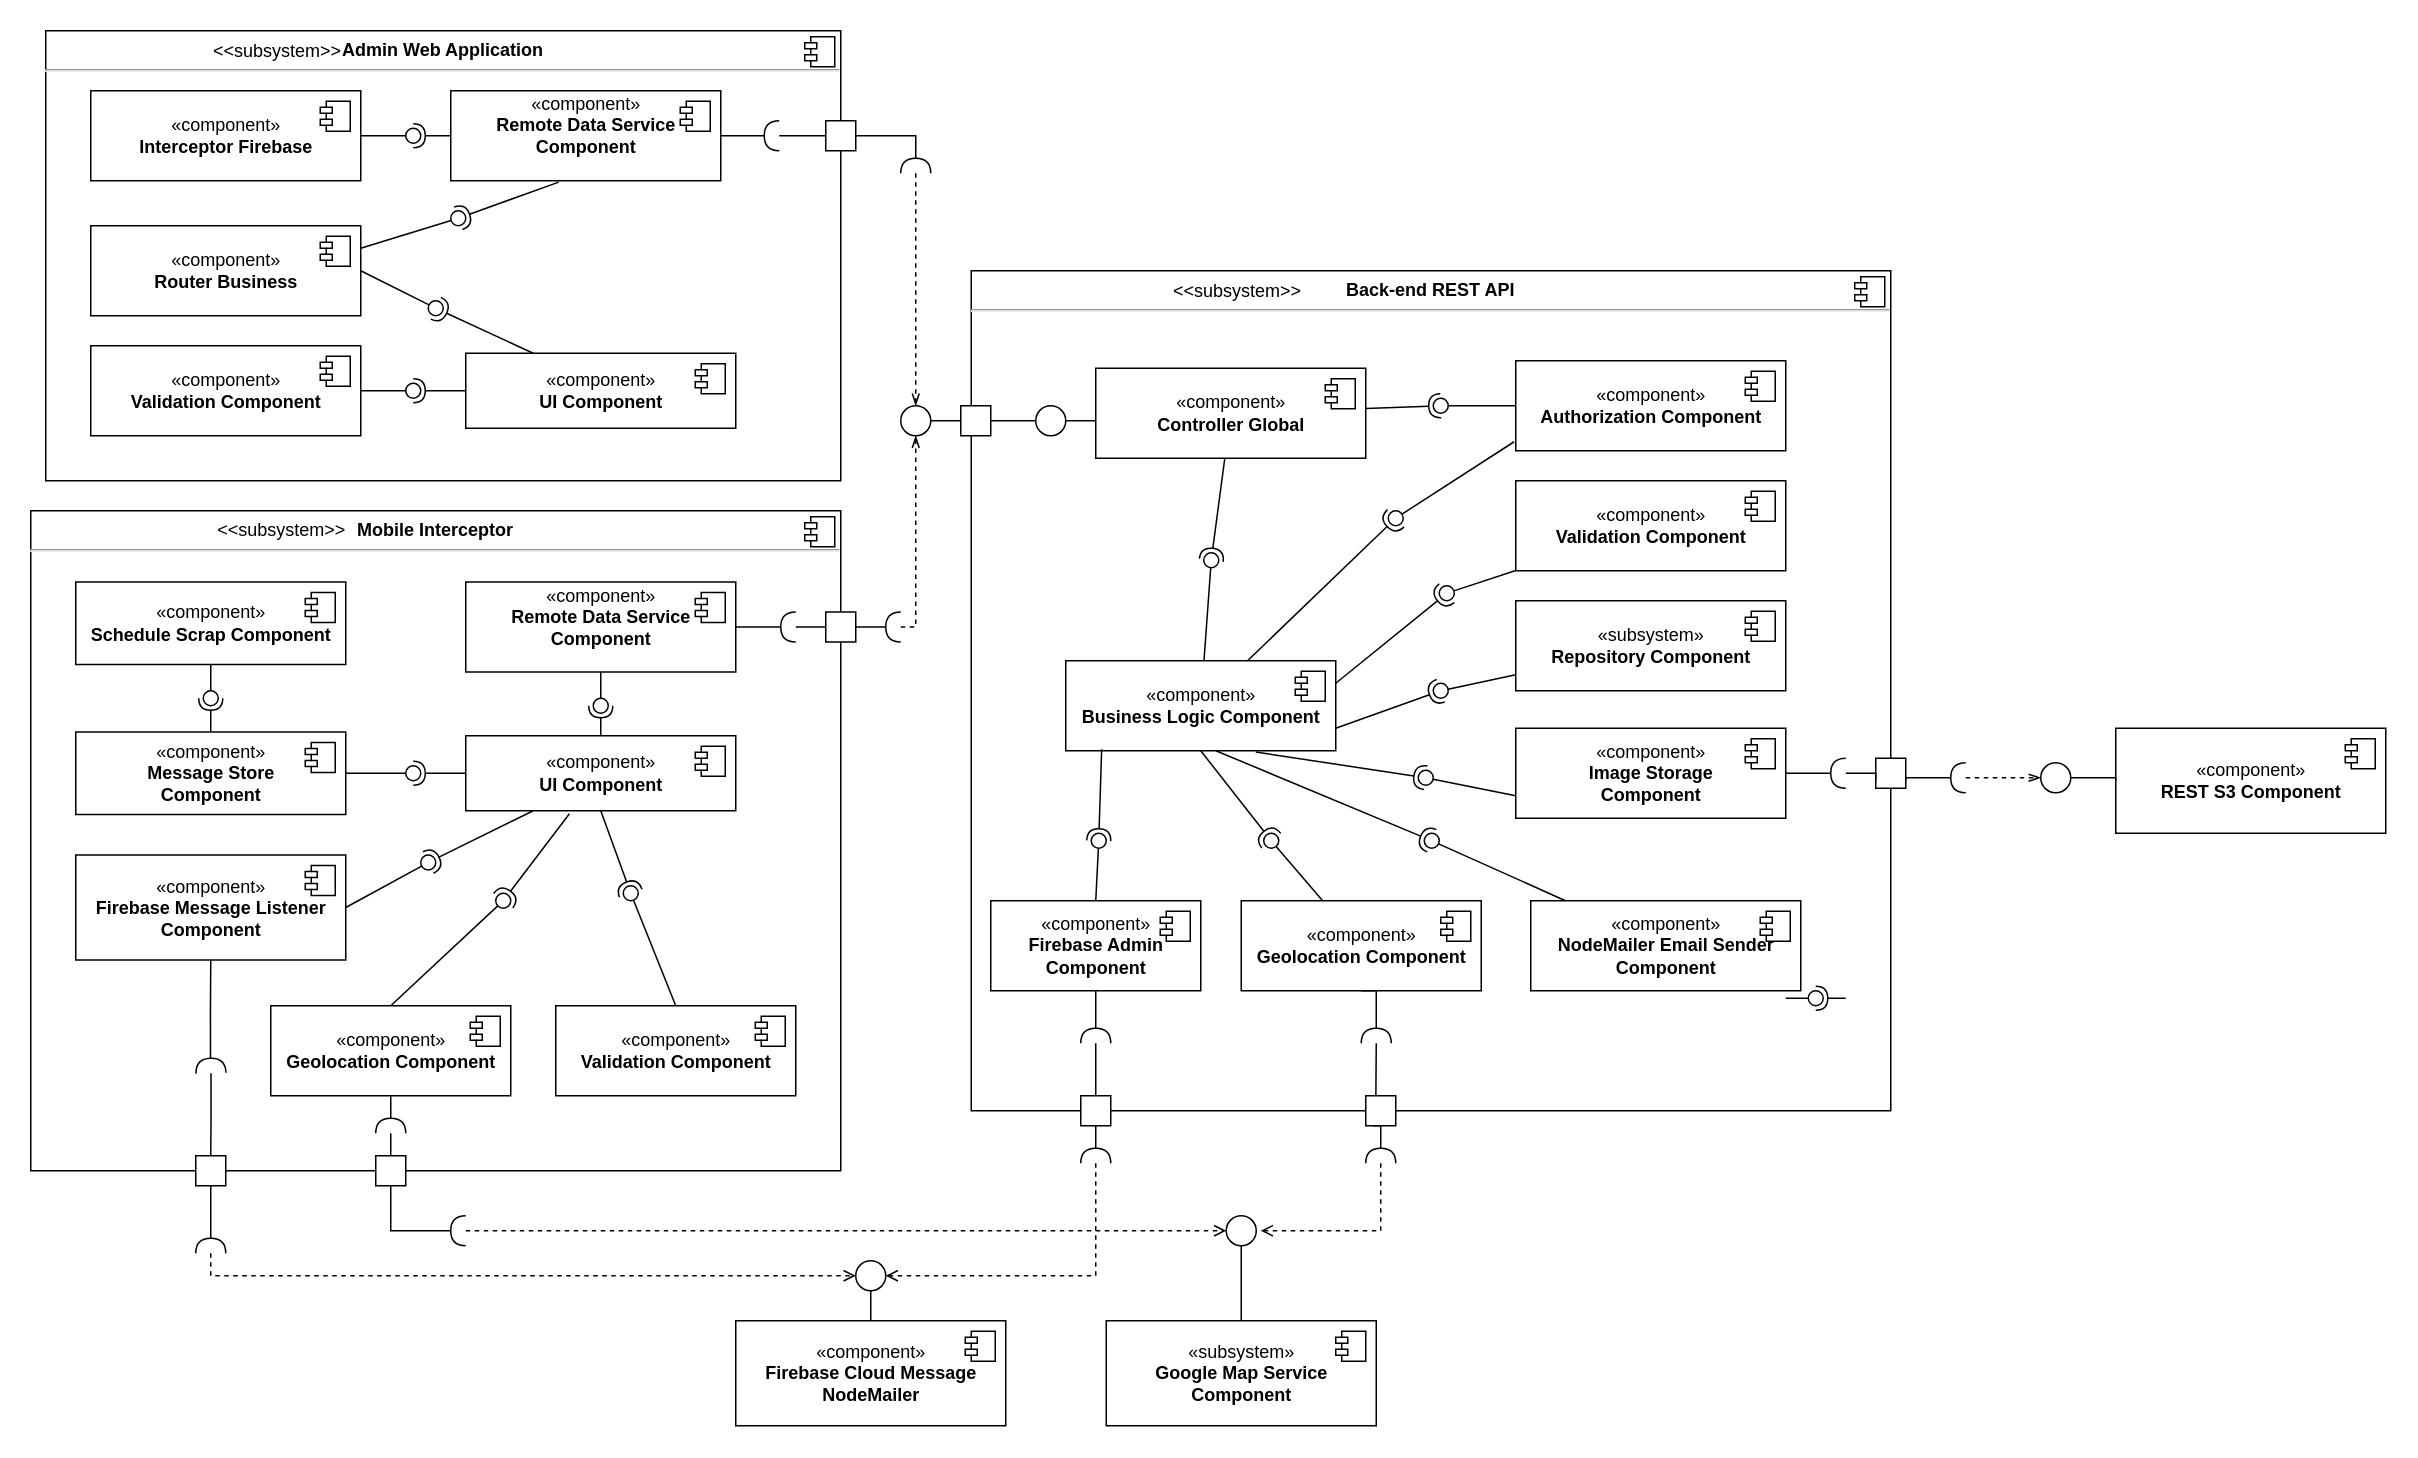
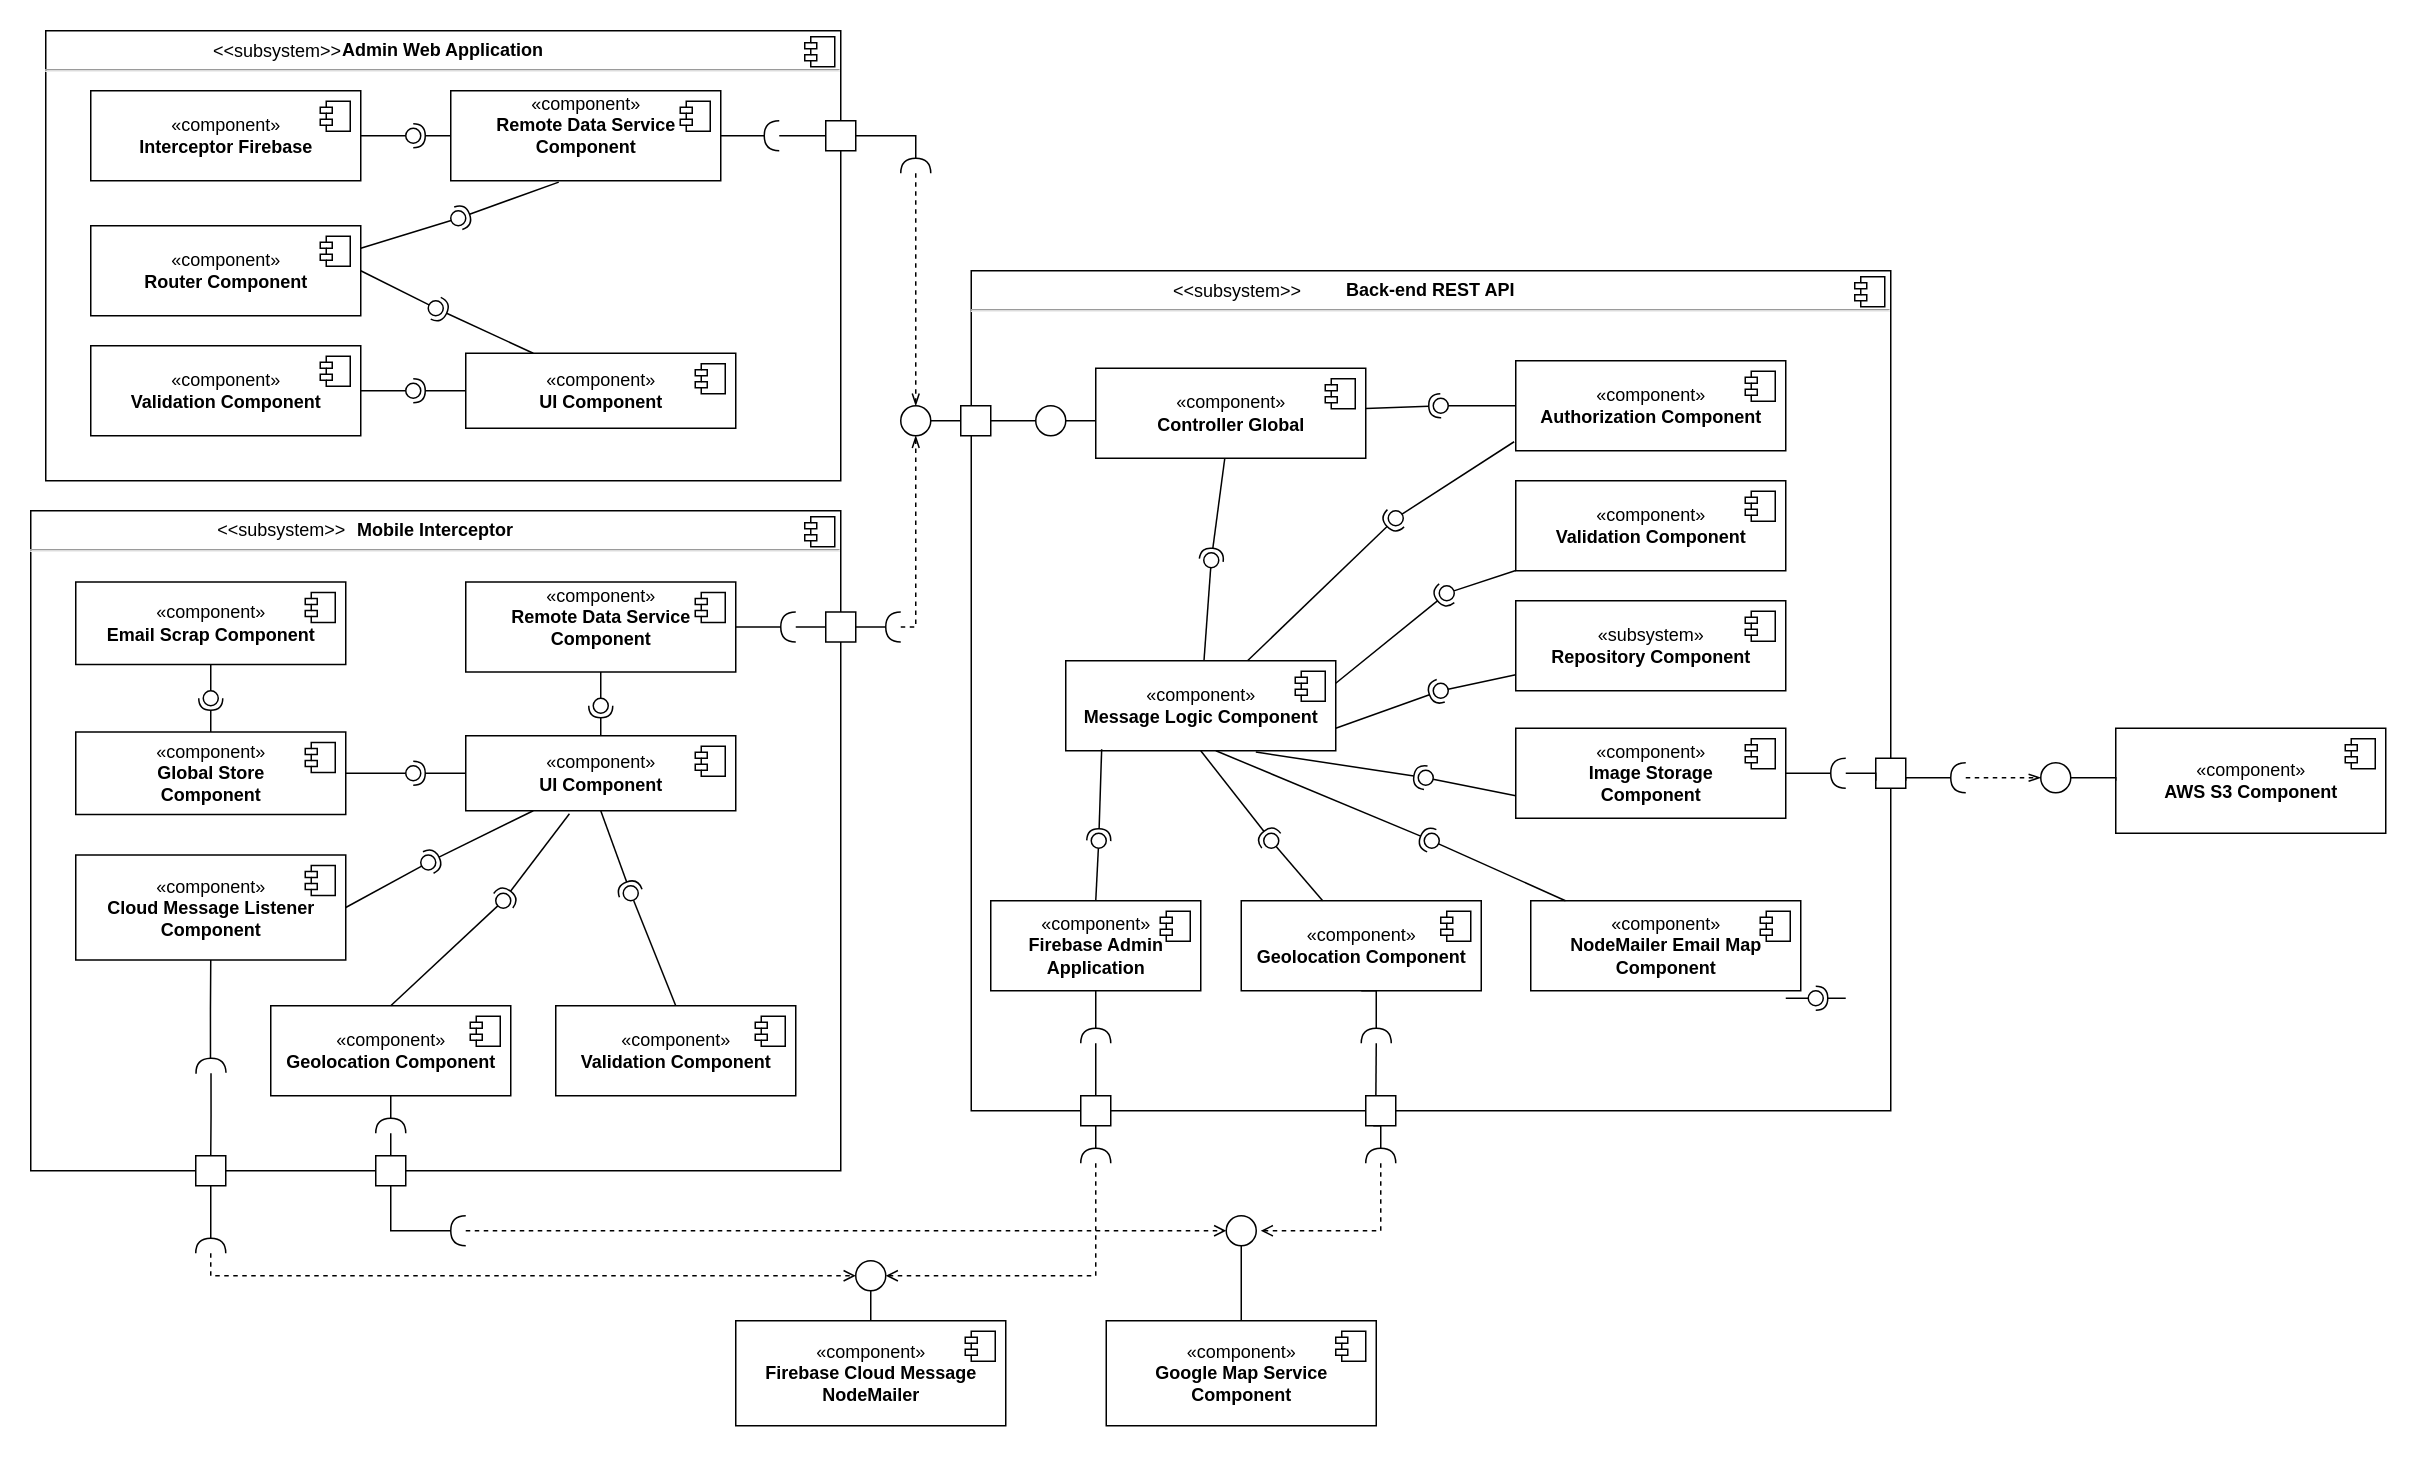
node "«component» Router Business": label "«component» Router Business" -> "«component» Router Component"
node "«component» Schedule Scrap Component": label "«component» Schedule Scrap Component" -> "«component» Email Scrap Component"
node "«component» Business Logic Component": label "«component» Business Logic Component" -> "«component» Message Logic Component"
node "«component» Message Store Component": label "«component» Message Store Component" -> "«component» Global Store Component"
node "«component» REST S3 Component": label "«component» REST S3 Component" -> "«component» AWS S3 Component"
node "«component» Firebase Message Listener Component": label "«component» Firebase Message Listener Component" -> "«component» Cloud Message Listener Component"
node "«component» Firebase Admin Component": label "«component» Firebase Admin Component" -> "«component» Firebase Admin Application"
node "«component» NodeMailer Email Sender Component": label "«component» NodeMailer Email Sender Component" -> "«component» NodeMailer Email Map Component"
node "«subsystem» Google Map Service Component": label "«subsystem» Google Map Service Component" -> "«component» Google Map Service Component"
